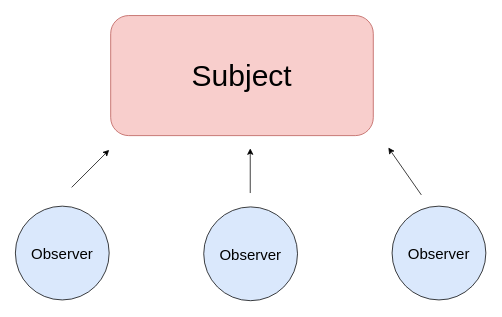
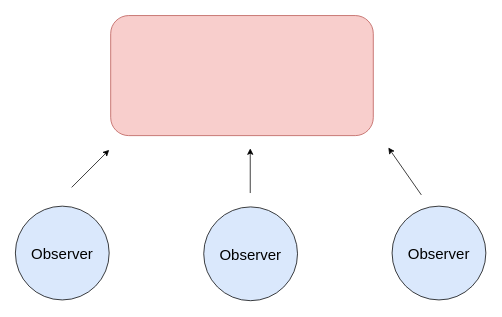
node "Subject": removed
